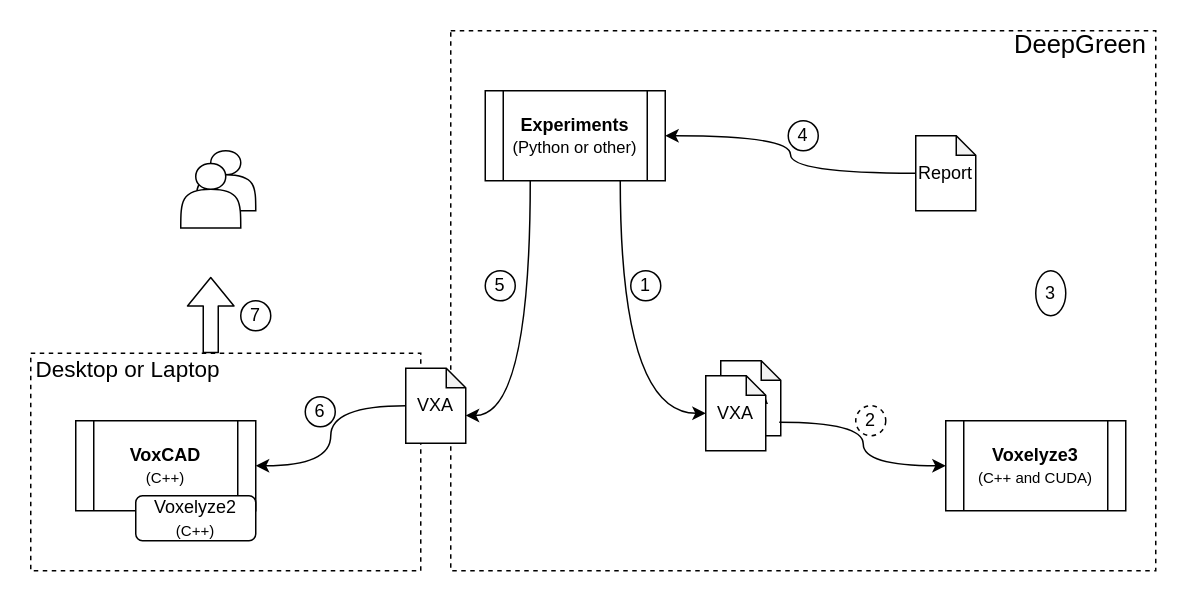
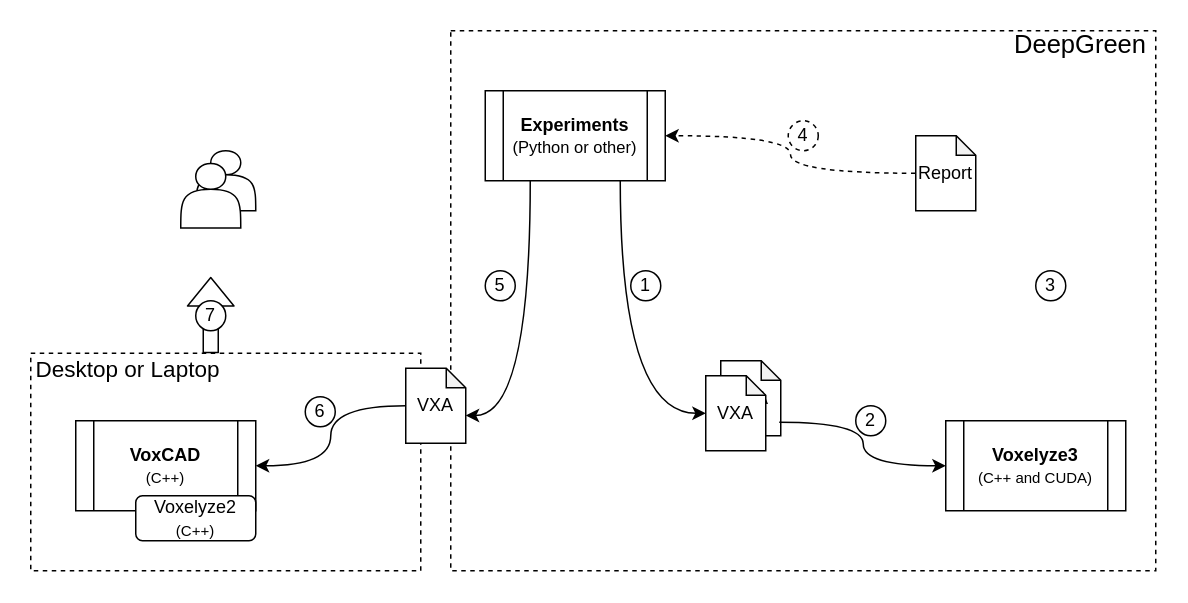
node "4": style solid -> dashed
edge "Report" -> "Experiments (Python or other)": style solid -> dashed
node "3": size 30x45 -> 30x30
node "7": moved (256, 316) -> (211, 316)
node "2": style dashed -> solid
